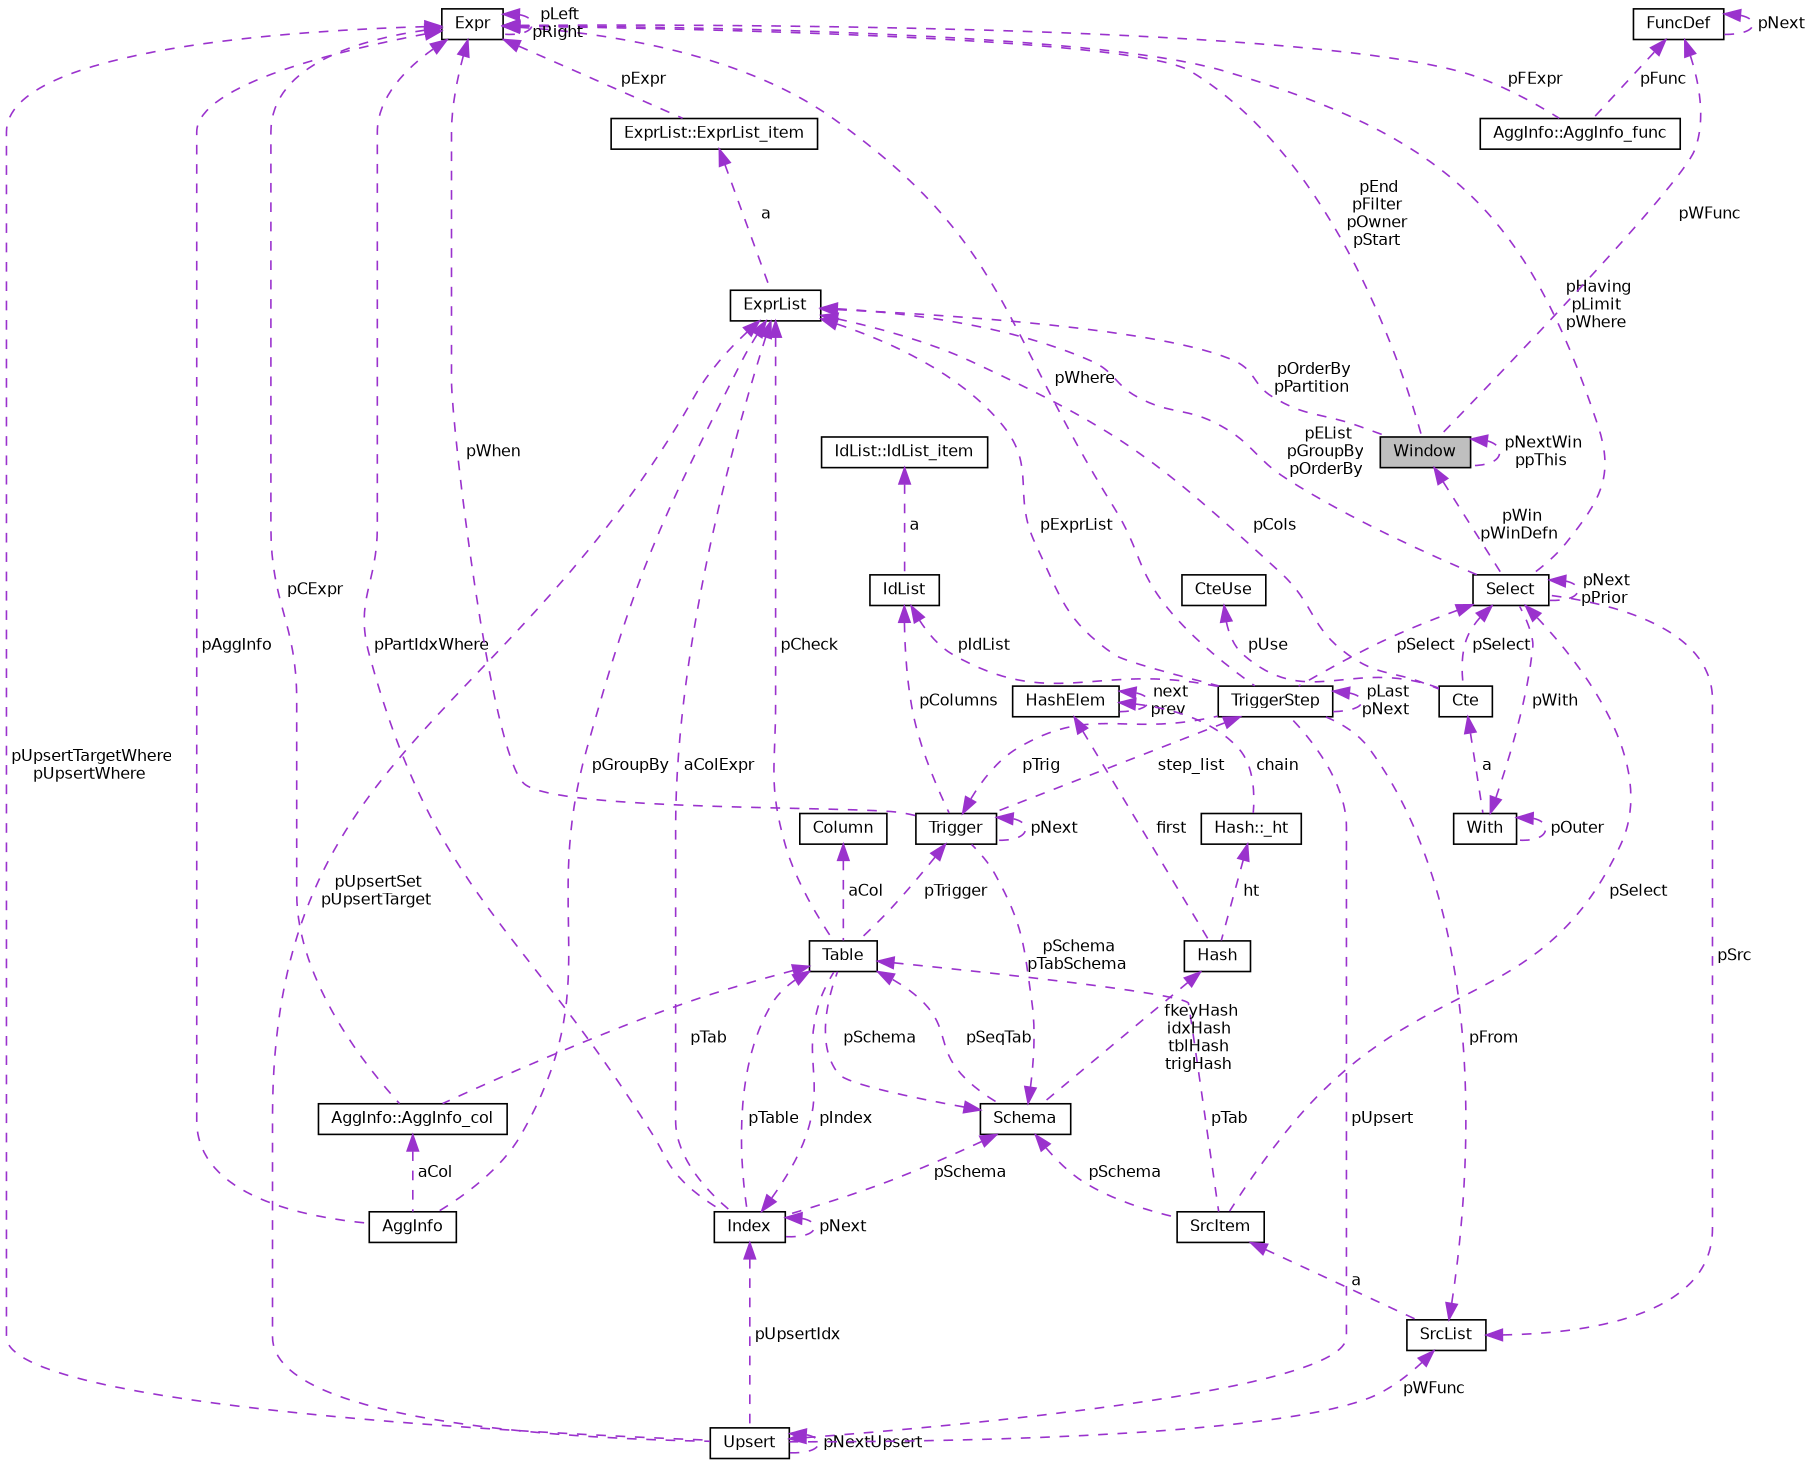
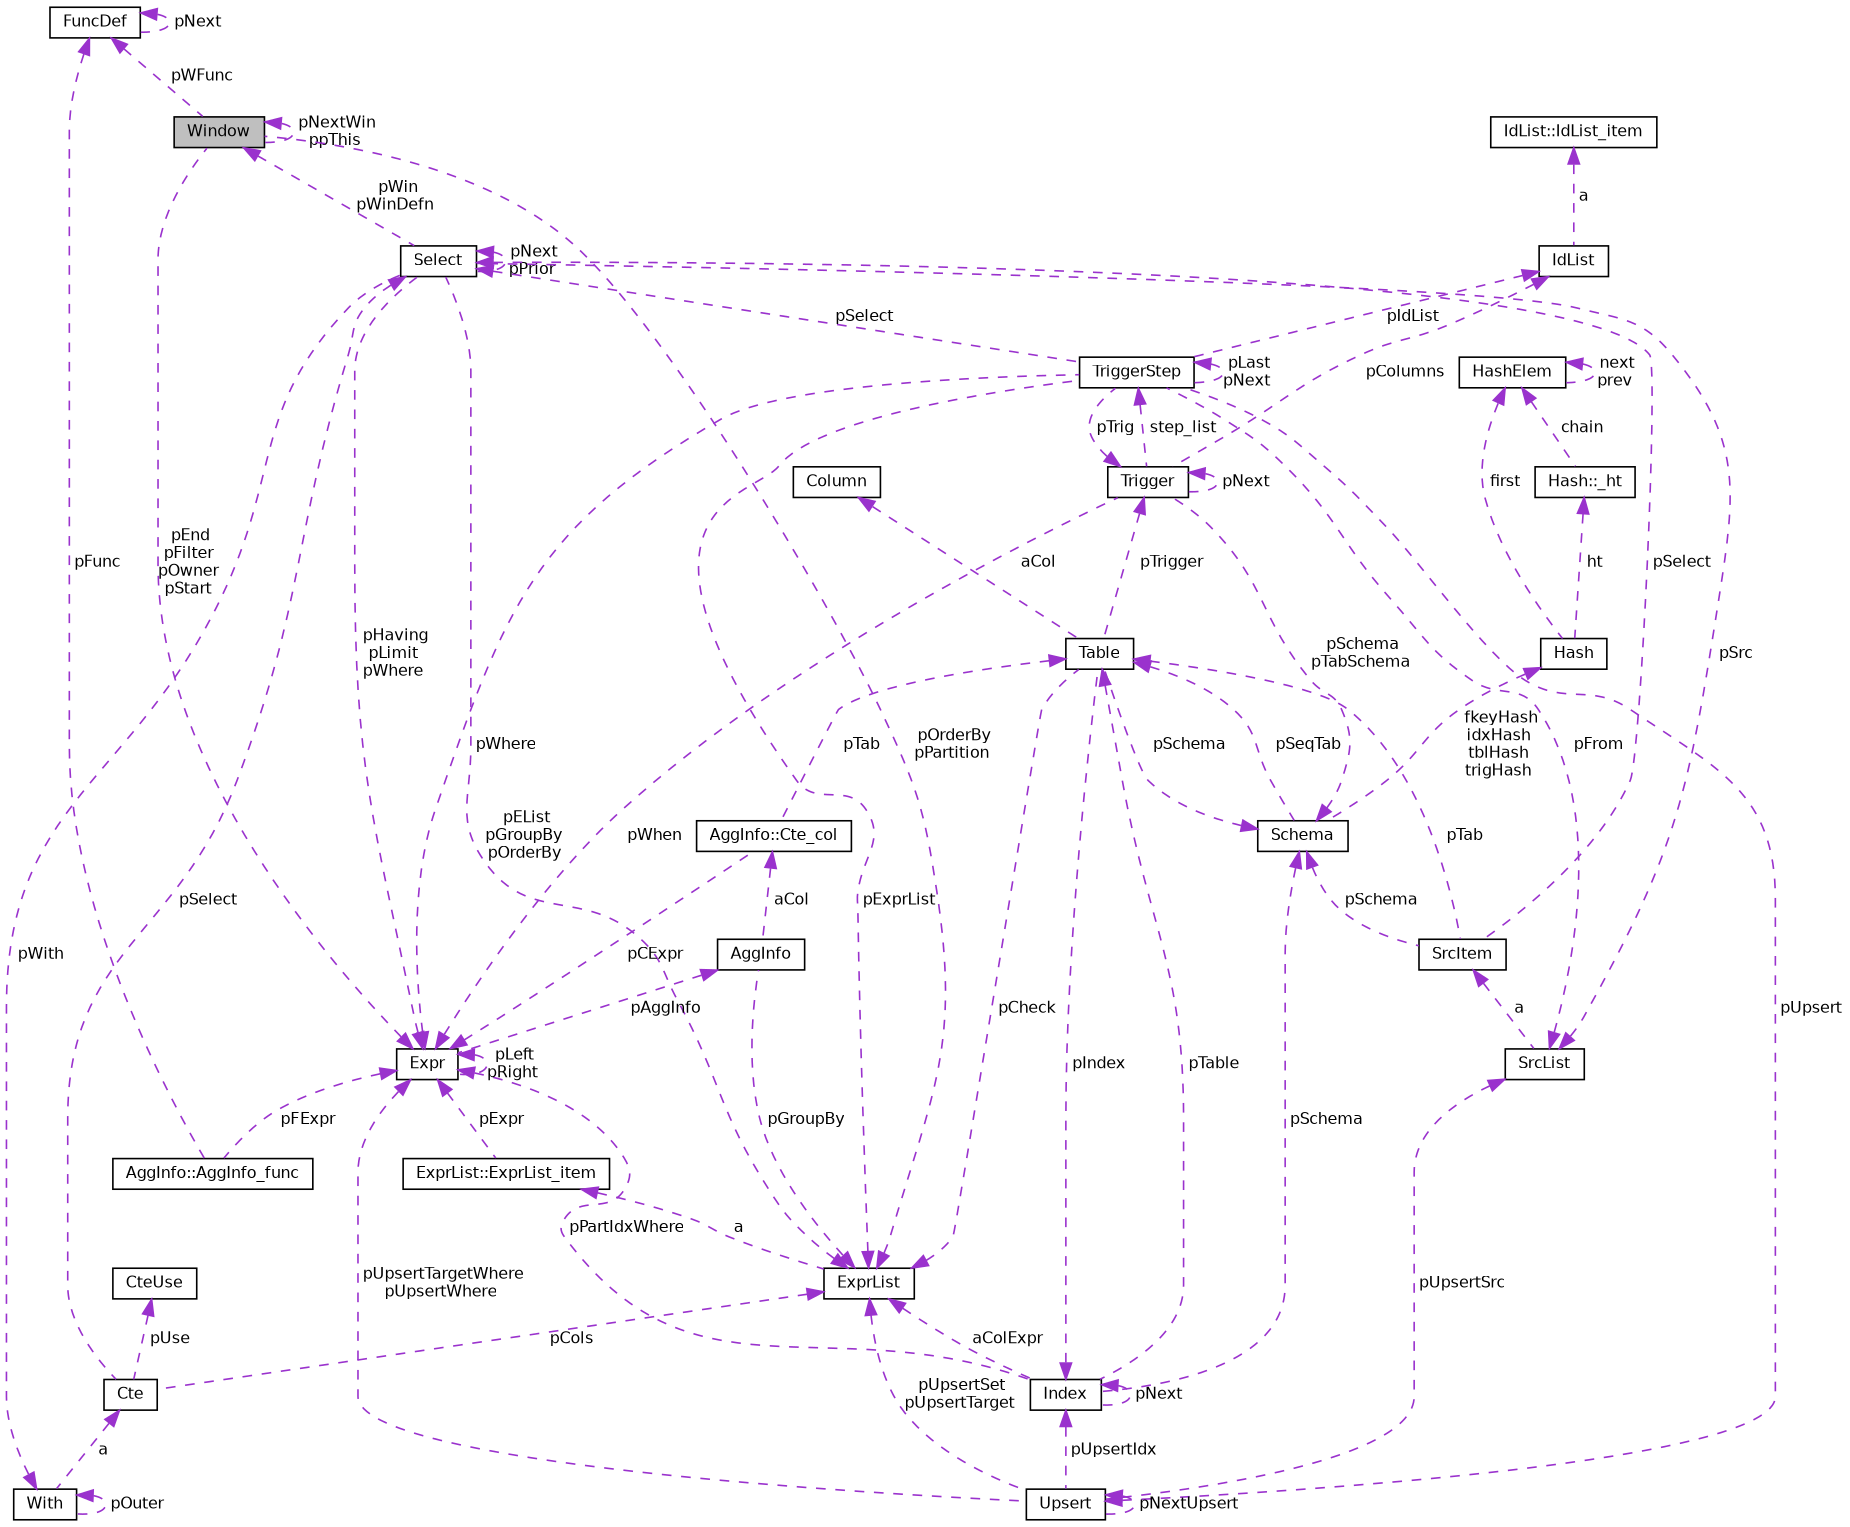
edge "AggInfo" -> "Expr": reversed
node "AggInfo::AggInfo_col": label "AggInfo::AggInfo_col" -> "AggInfo::Cte_col"
edge "Upsert" -> "SrcList": label " pWFunc" -> " pUpsertSrc"
